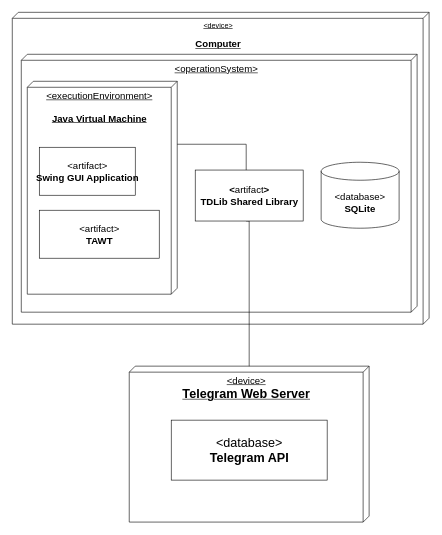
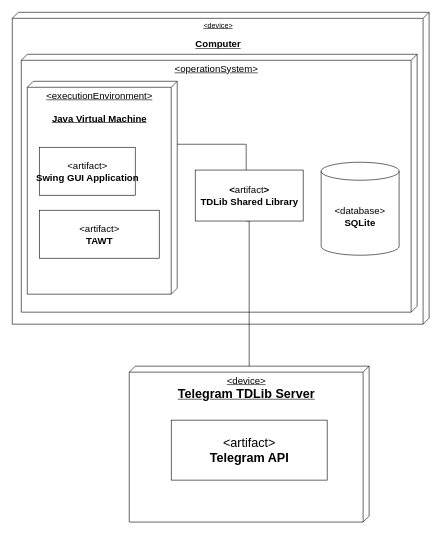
node "<database> SQLite": size 78x66 -> 78x93
node "<device>Telegram Web Server": label "<device>Telegram Web Server" -> "<device>Telegram TDLib Server"
node "<database> Telegram API": label "<database> Telegram API" -> "<artifact> Telegram API"
